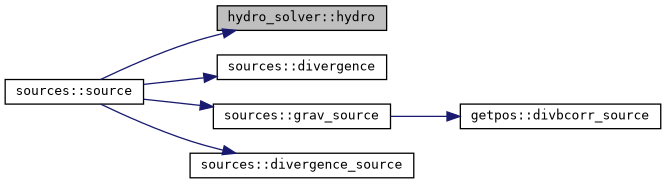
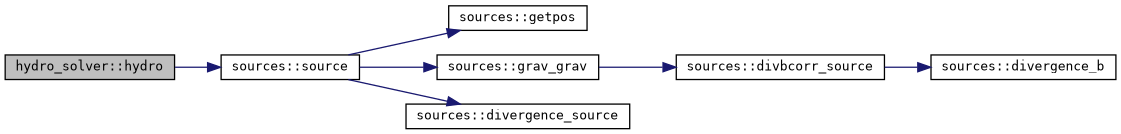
edge "sources::source" -> "hydro_solver::hydro": reversed
node "sources::divergence": label "sources::divergence" -> "sources::getpos"
node "sources::divergence_b": added
node "sources::grav_source": label "sources::grav_source" -> "sources::grav_grav"
node "getpos::divbcorr_source": label "getpos::divbcorr_source" -> "sources::divbcorr_source"
